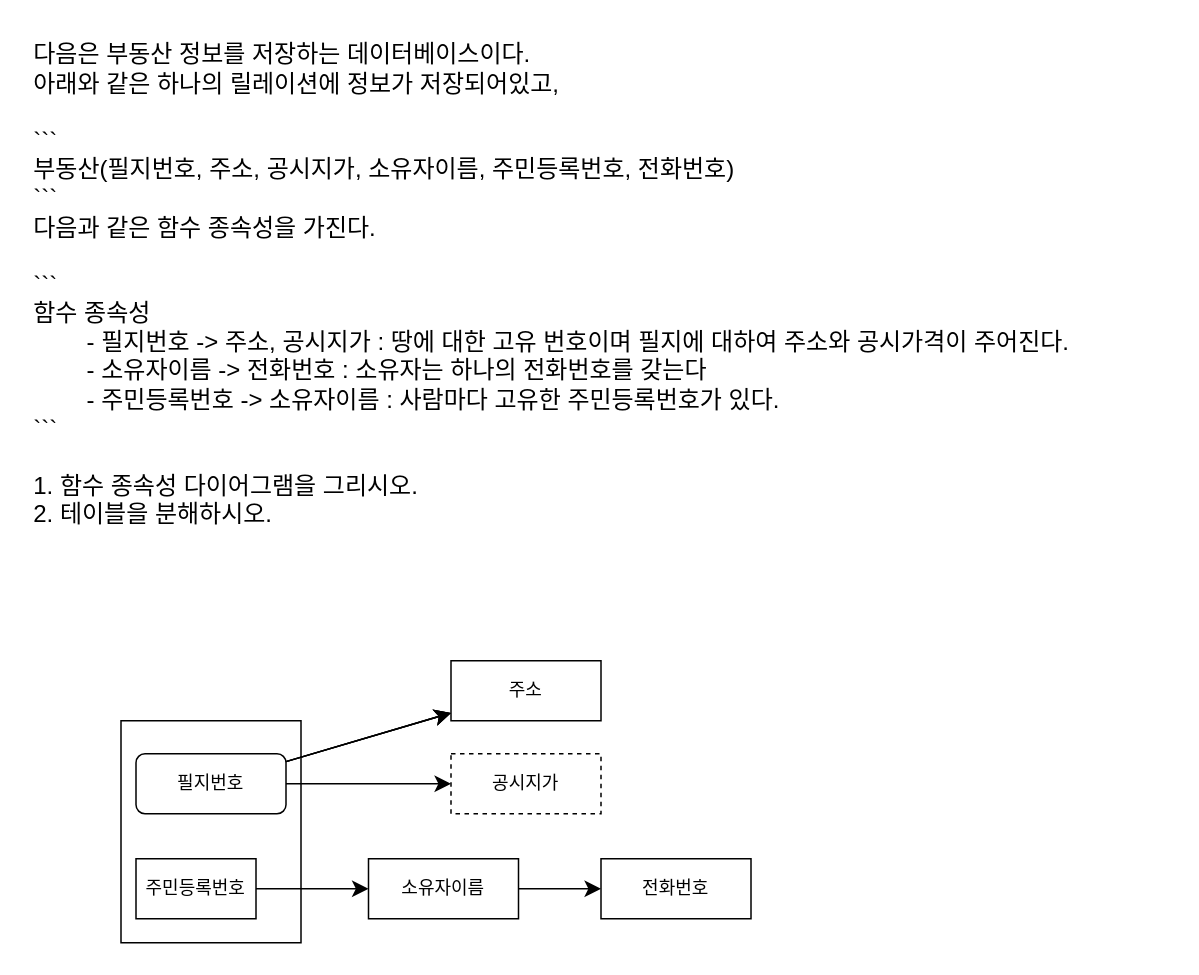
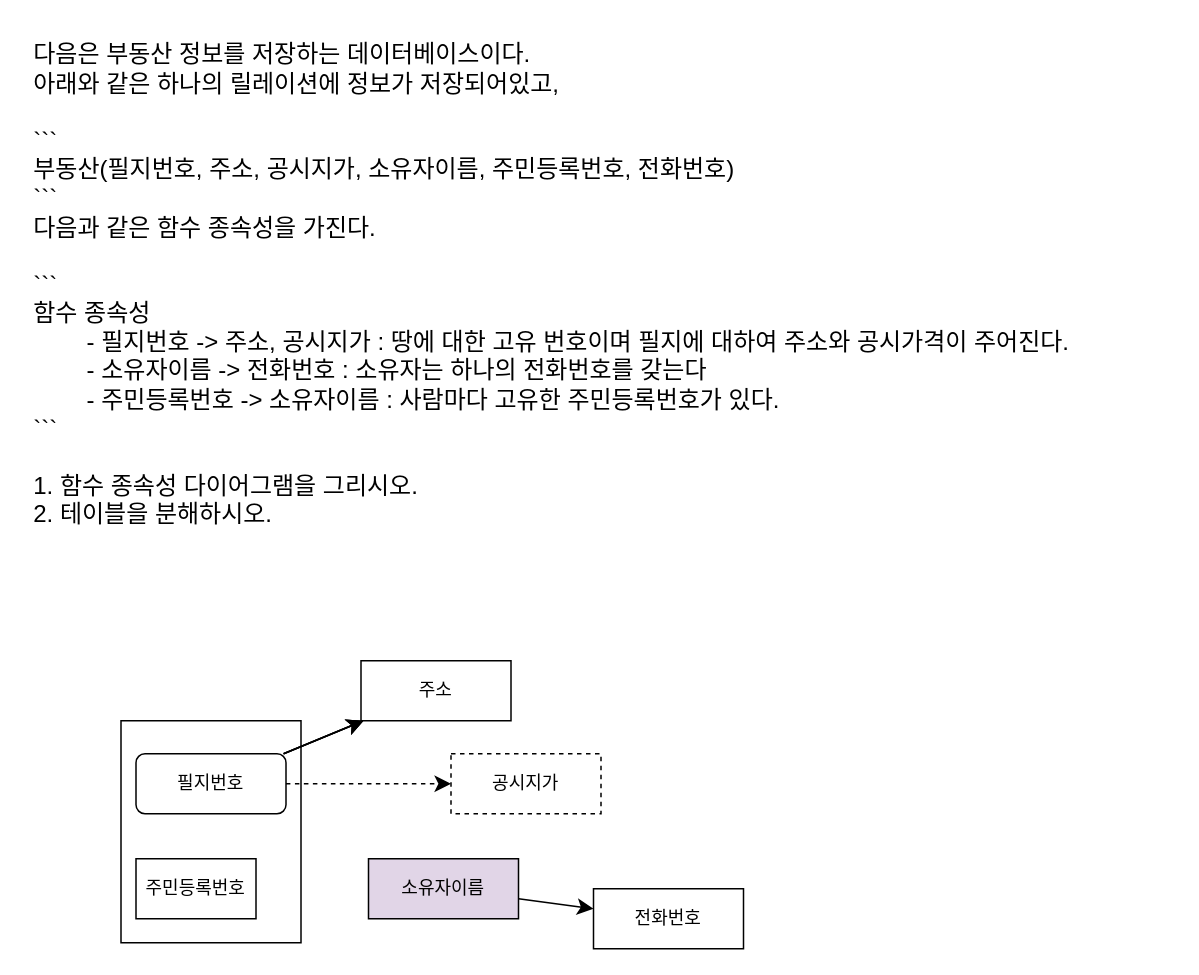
node "주소": moved (526, 691) -> (436, 691)
edge "필지번호" -> "공시지가": style solid -> dashed
edge "주민등록번호" -> "소유자이름": removed
node "소유자이름": fillcolor #ffffff -> #e1d5e7
node "전화번호": moved (676, 889) -> (668, 919)
